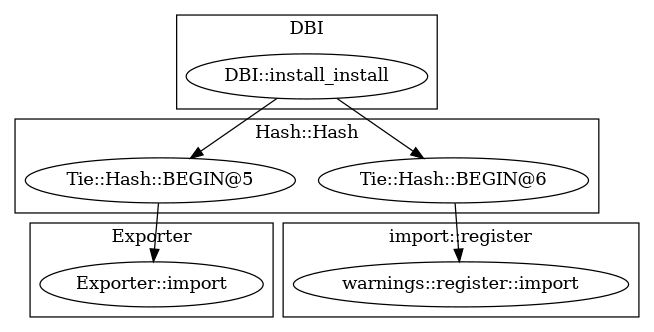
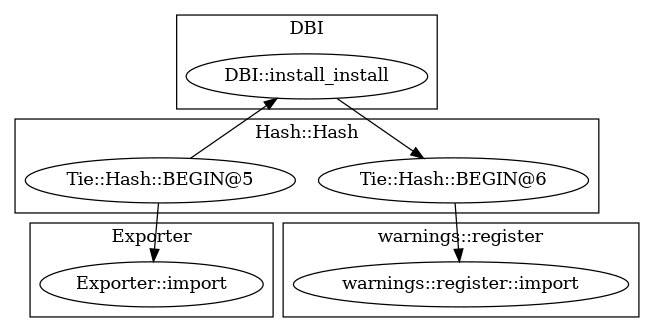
edge "DBI::install_install" -> "Tie::Hash::BEGIN@5": reversed
cluster "import::register": label "import::register" -> "warnings::register"
